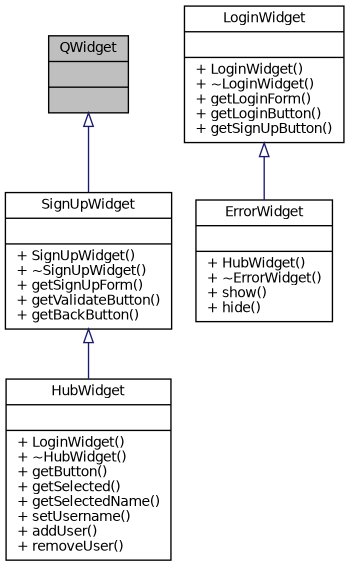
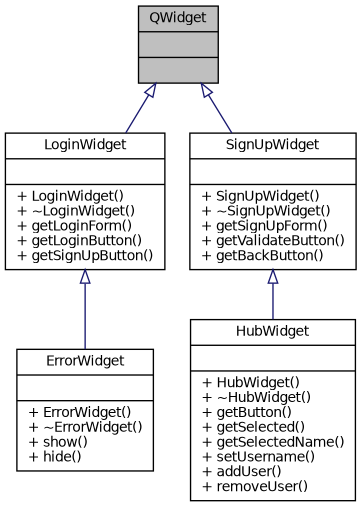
edge "LoginWidget" -> "QWidget": added
node "ErrorWidget": text "+ HubWidget()" -> "+ ErrorWidget()"
node "HubWidget": text "+ LoginWidget()" -> "+ HubWidget()"
